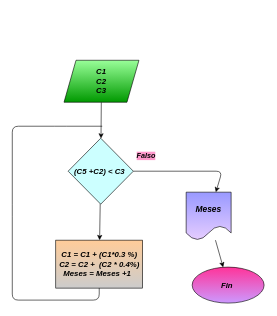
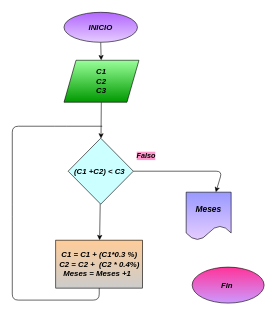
node "INICIO": added
edge "INICIO" -> "C1 C2 C3": added
node "(C5 +C2) < C3": label "(C5 +C2) < C3" -> "(C1 +C2) < C3"
edge "Meses" -> "Fin": removed
